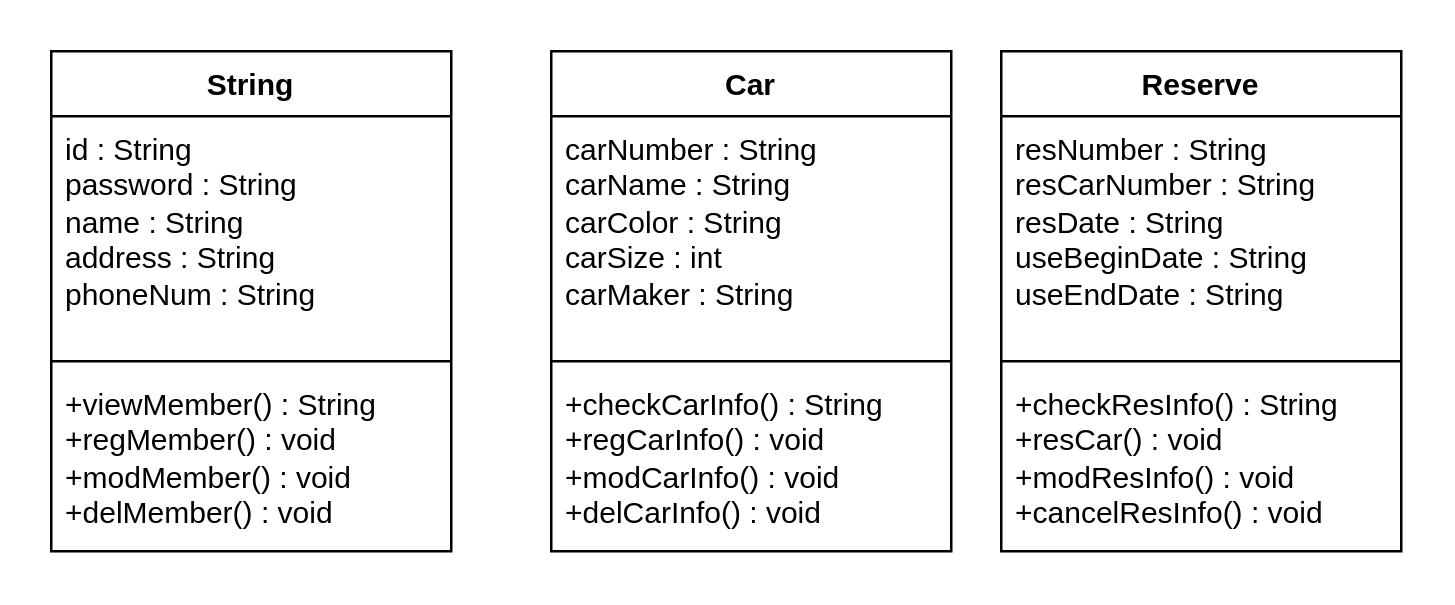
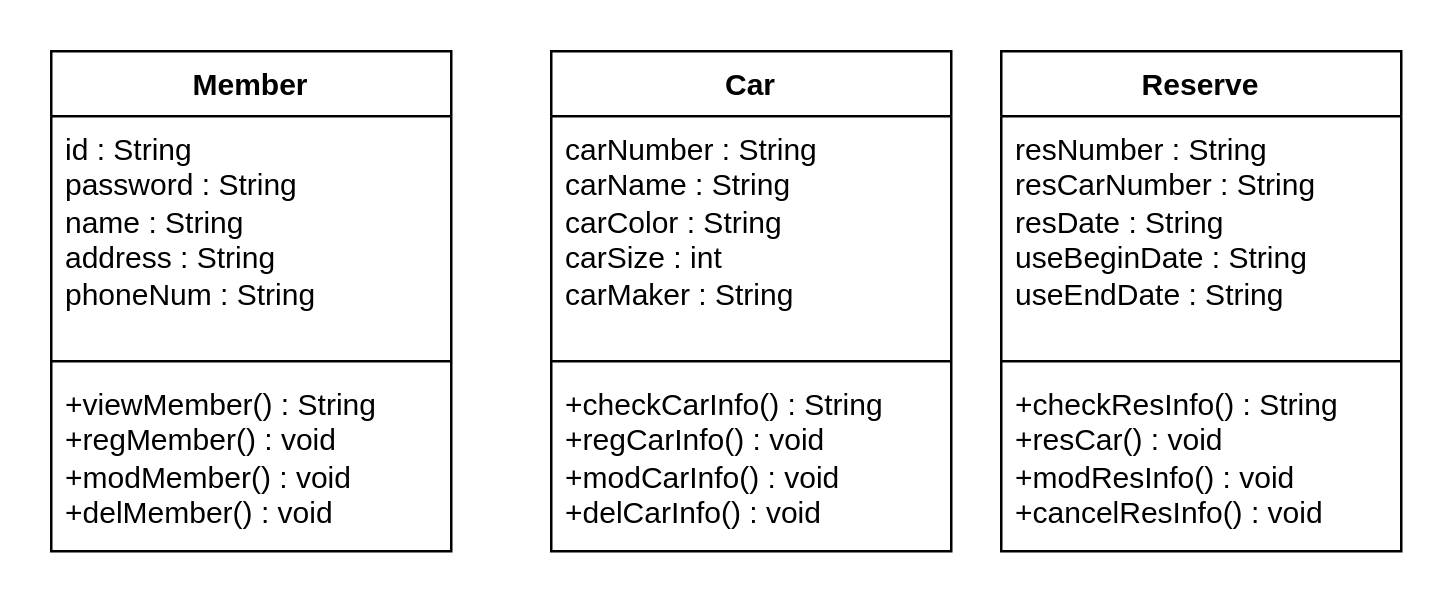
node "String": label "String" -> "Member"
